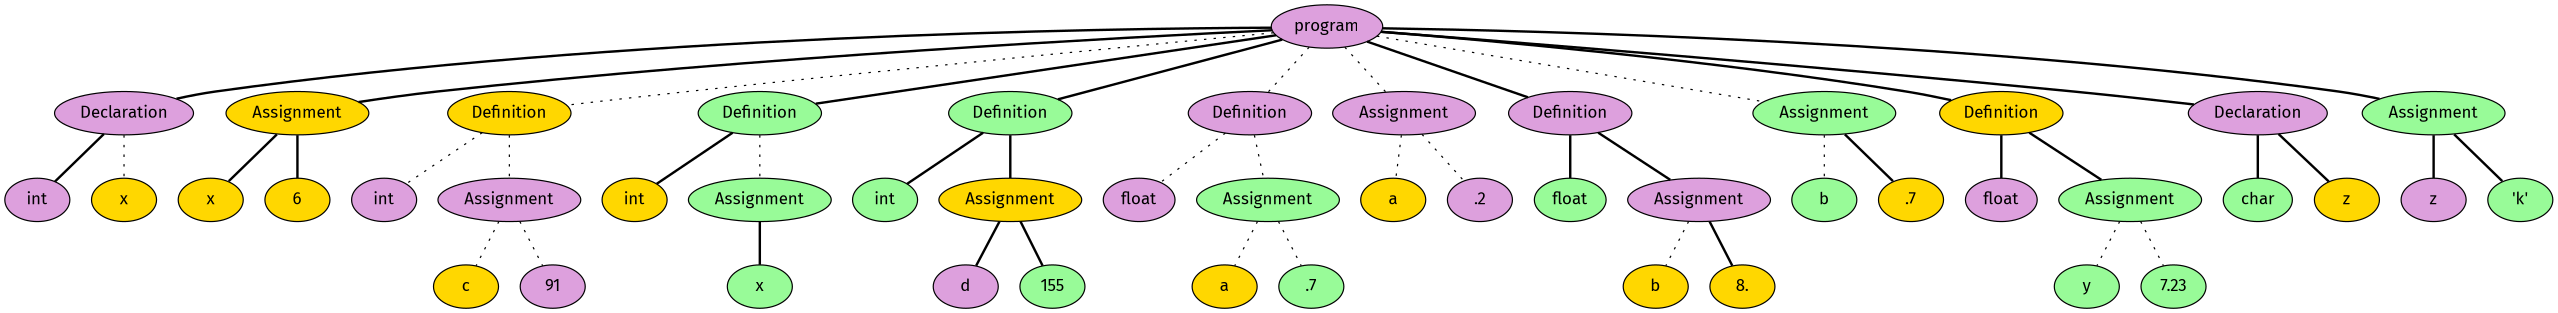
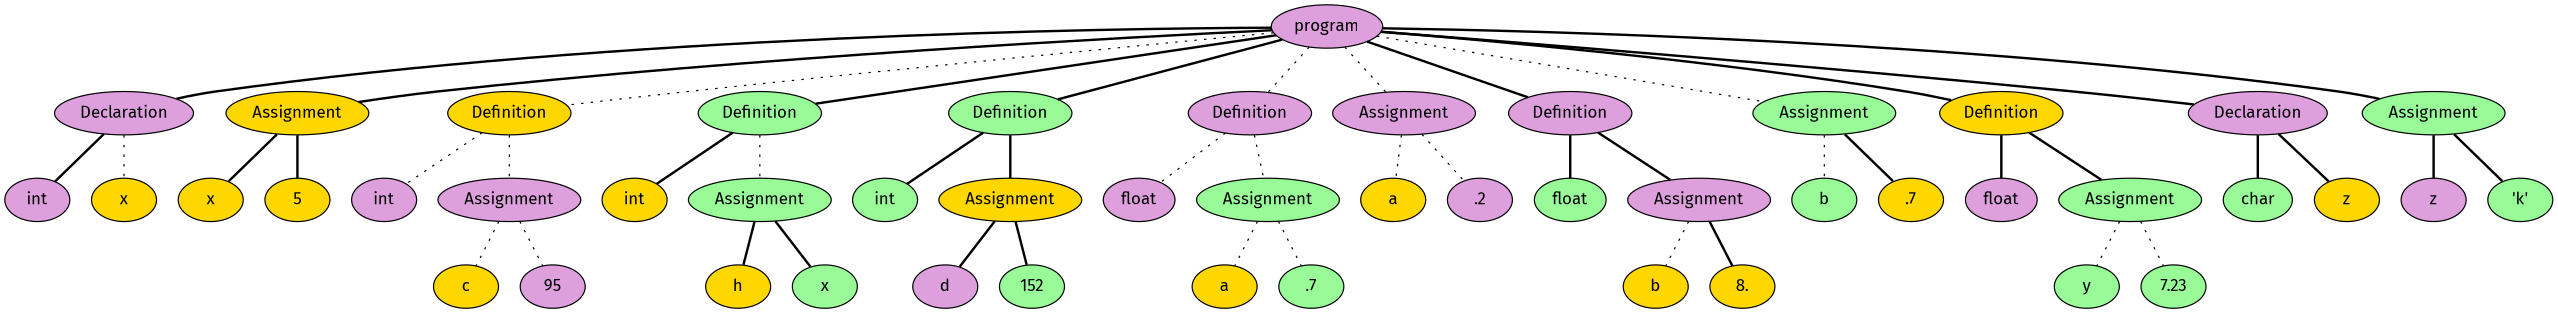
node "6": label "6" -> "5"
node "91": label "91" -> "95"
node "h": added
node "155": label "155" -> "152"
